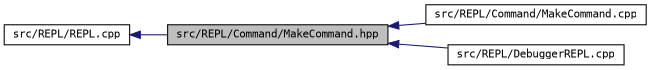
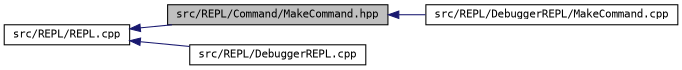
node "src/REPL/Command/MakeCommand.cpp": label "src/REPL/Command/MakeCommand.cpp" -> "src/REPL/DebuggerREPL/MakeCommand.cpp"
edge "src/REPL/DebuggerREPL.cpp" -> "src/REPL/Command/MakeCommand.hpp": now "src/REPL/DebuggerREPL.cpp" -> "src/REPL/REPL.cpp"
